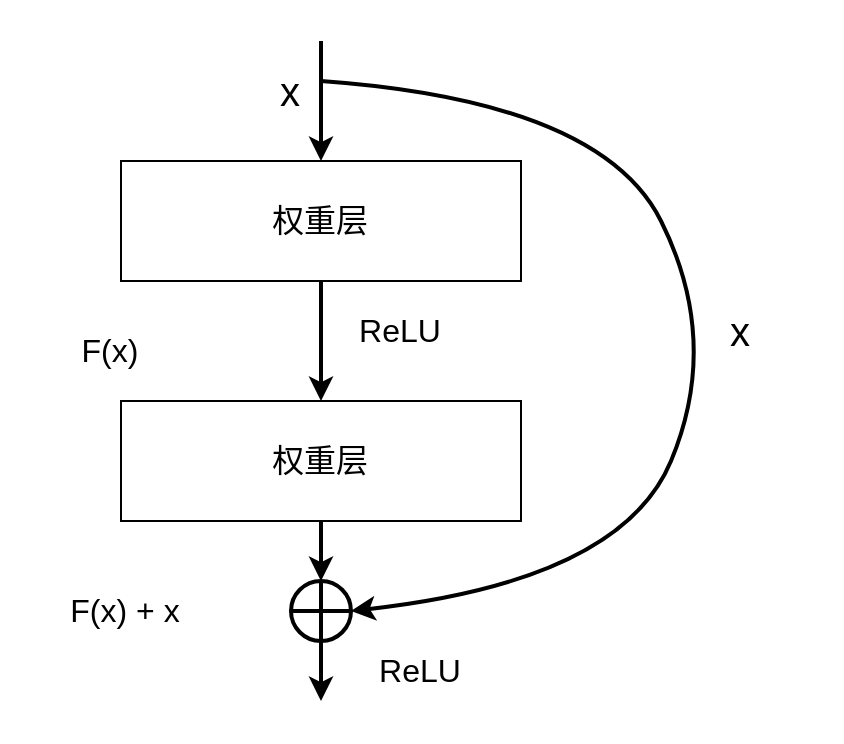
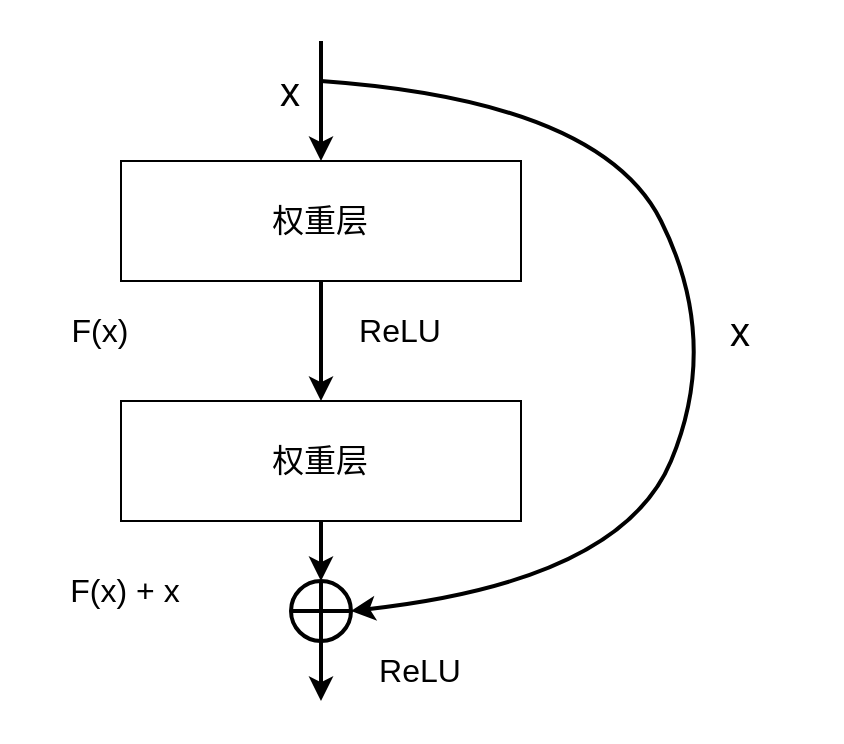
node "F(x)": moved (111, 351) -> (101, 331)
node "F(x) + x": moved (126, 611) -> (126, 591)
